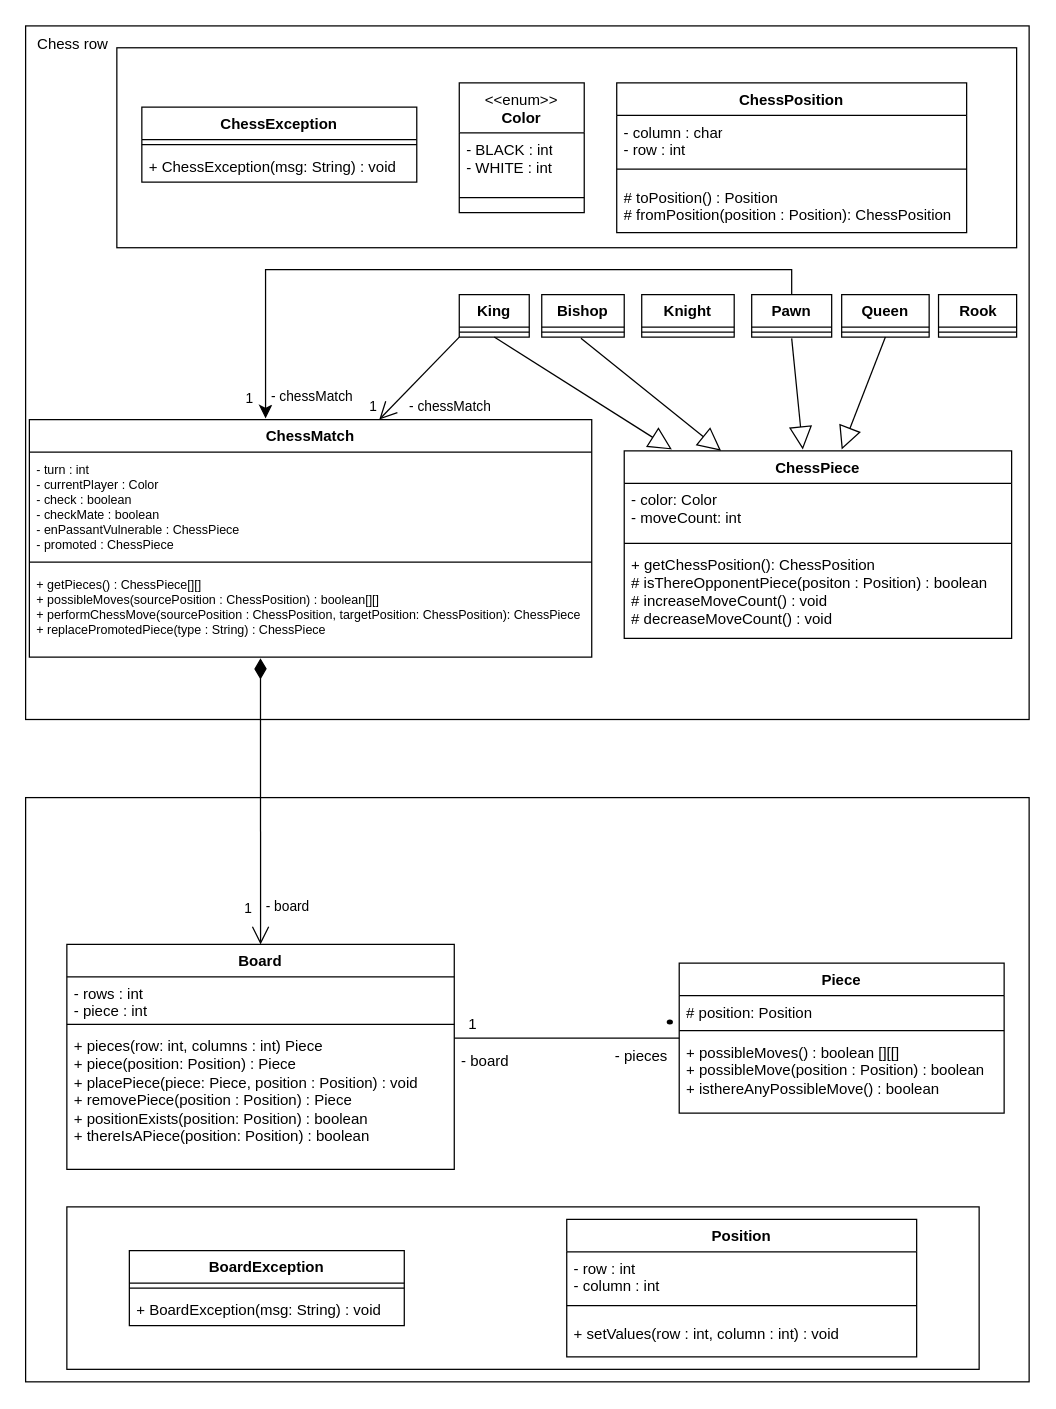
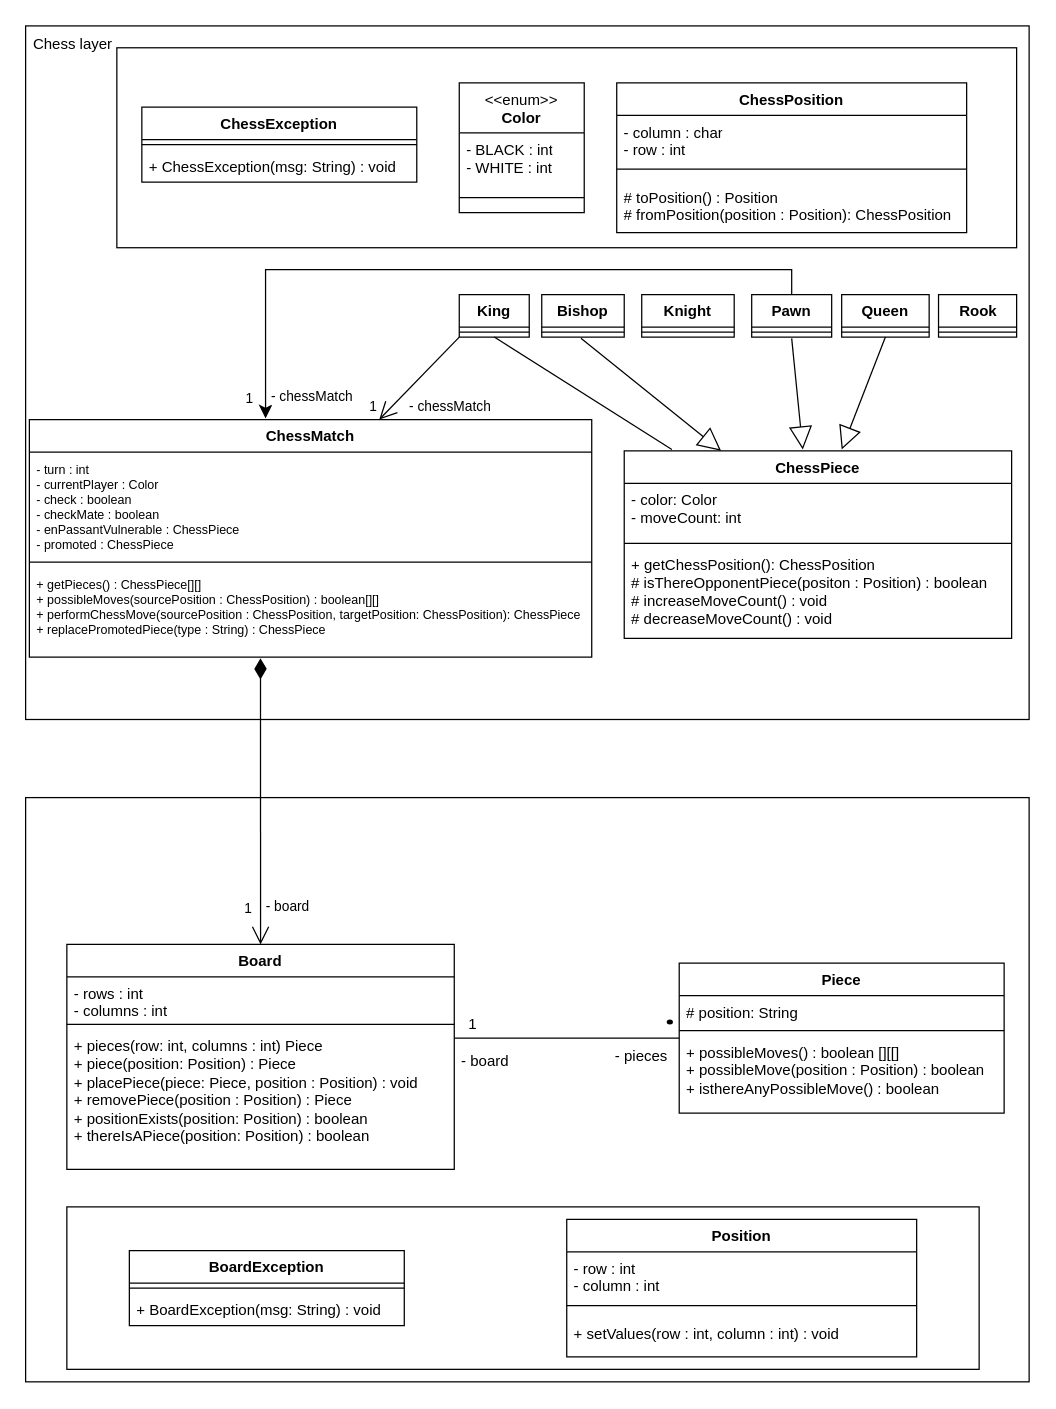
node "Chess row": label "Chess row" -> "Chess layer"
edge "King" -> "ChessPiece": arrowhead block -> none
node "- rows : int - piece : int": label "- rows : int - piece : int" -> "- rows : int - columns : int"
node "# position: Position": label "# position: Position" -> "# position: String"
